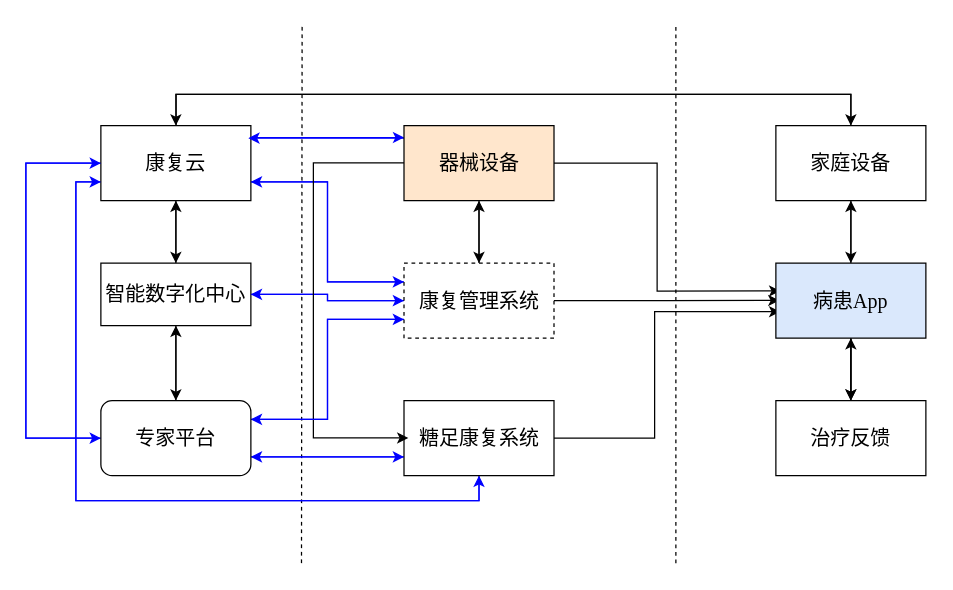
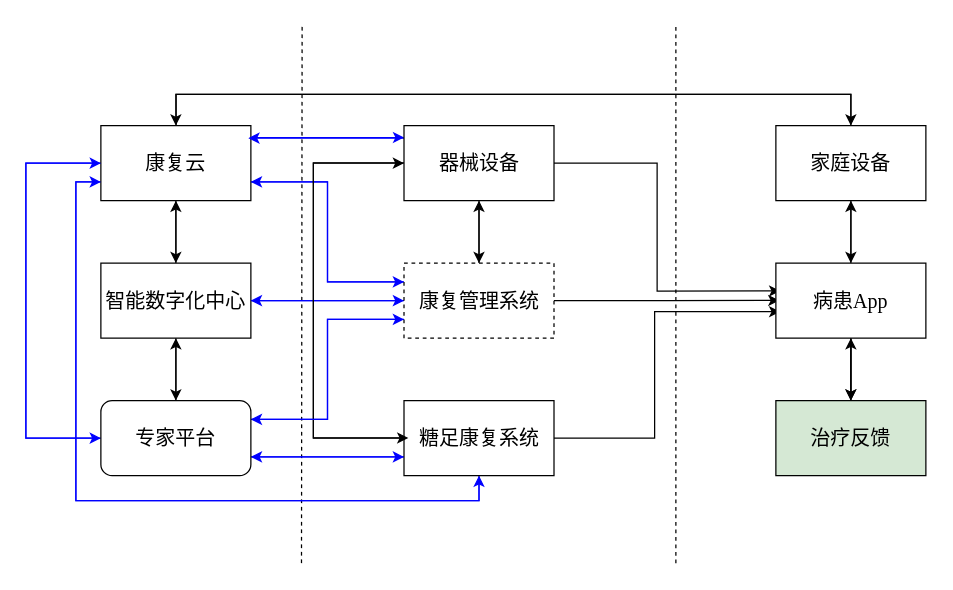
node "器械设备": fillcolor #ffe6cc -> #ffffff
node "智能数字化中心": size 150x63 -> 150x75
node "病患App": fillcolor #dae8fc -> #ffffff
edge "糖足康复系统" -> "器械设备": added
node "治疗反馈": fillcolor #ffffff -> #d5e8d4
